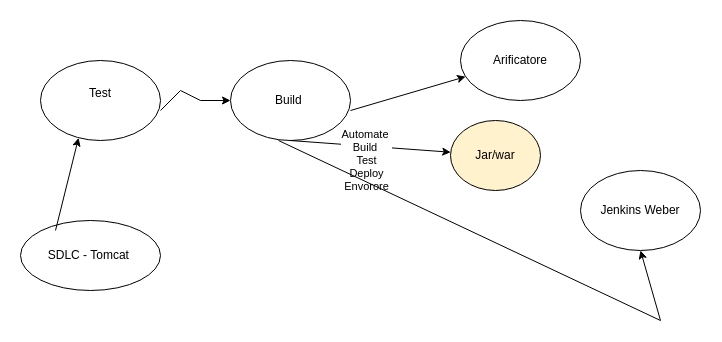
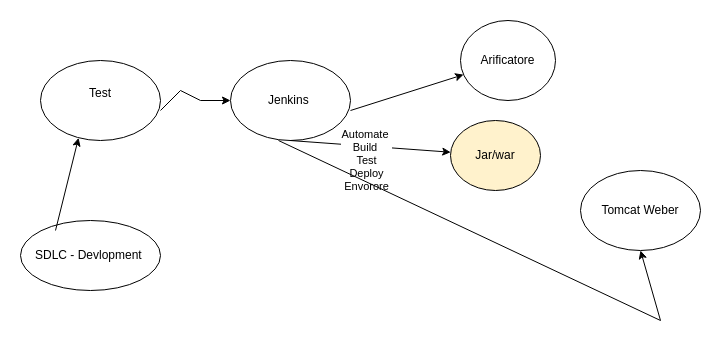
node "Arificatore": size 120x80 -> 95x80
node "Build": label "Build" -> "Jenkins"
node "Jenkins Weber": label "Jenkins Weber" -> "Tomcat Weber"
node "SDLC - Tomcat": label "SDLC - Tomcat" -> "SDLC - Devlopment"
